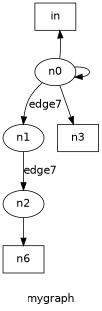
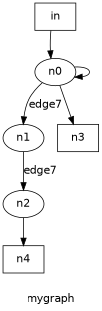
edge "n0" -> "in": reversed
node "n6": label "n6" -> "n4"
